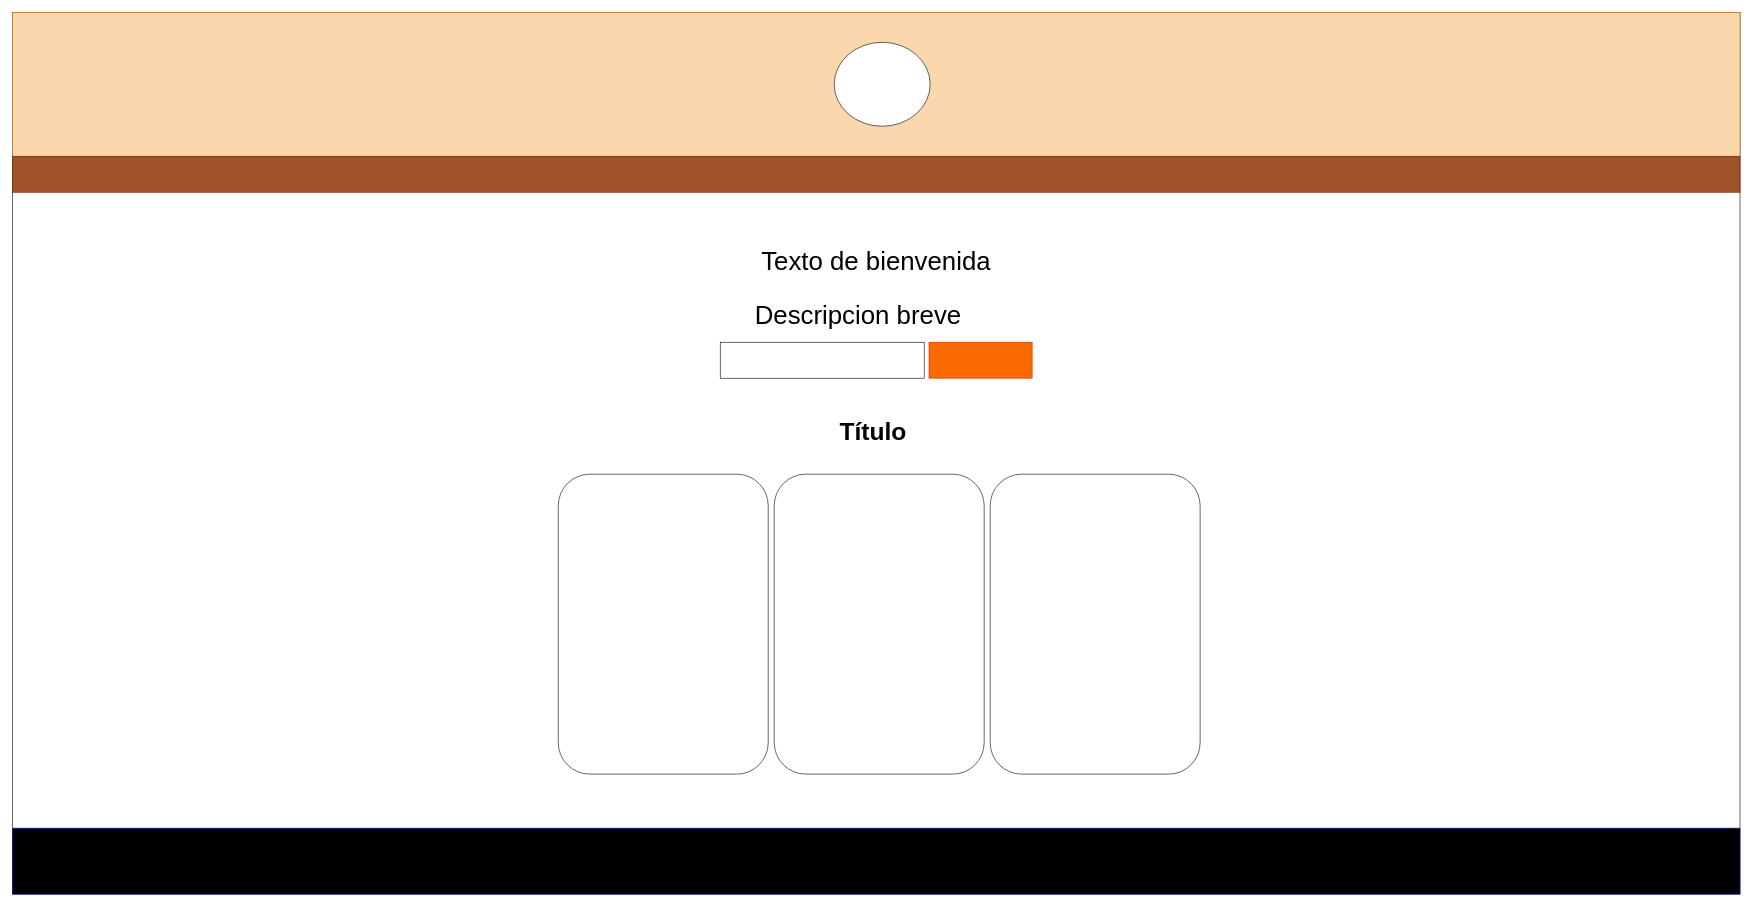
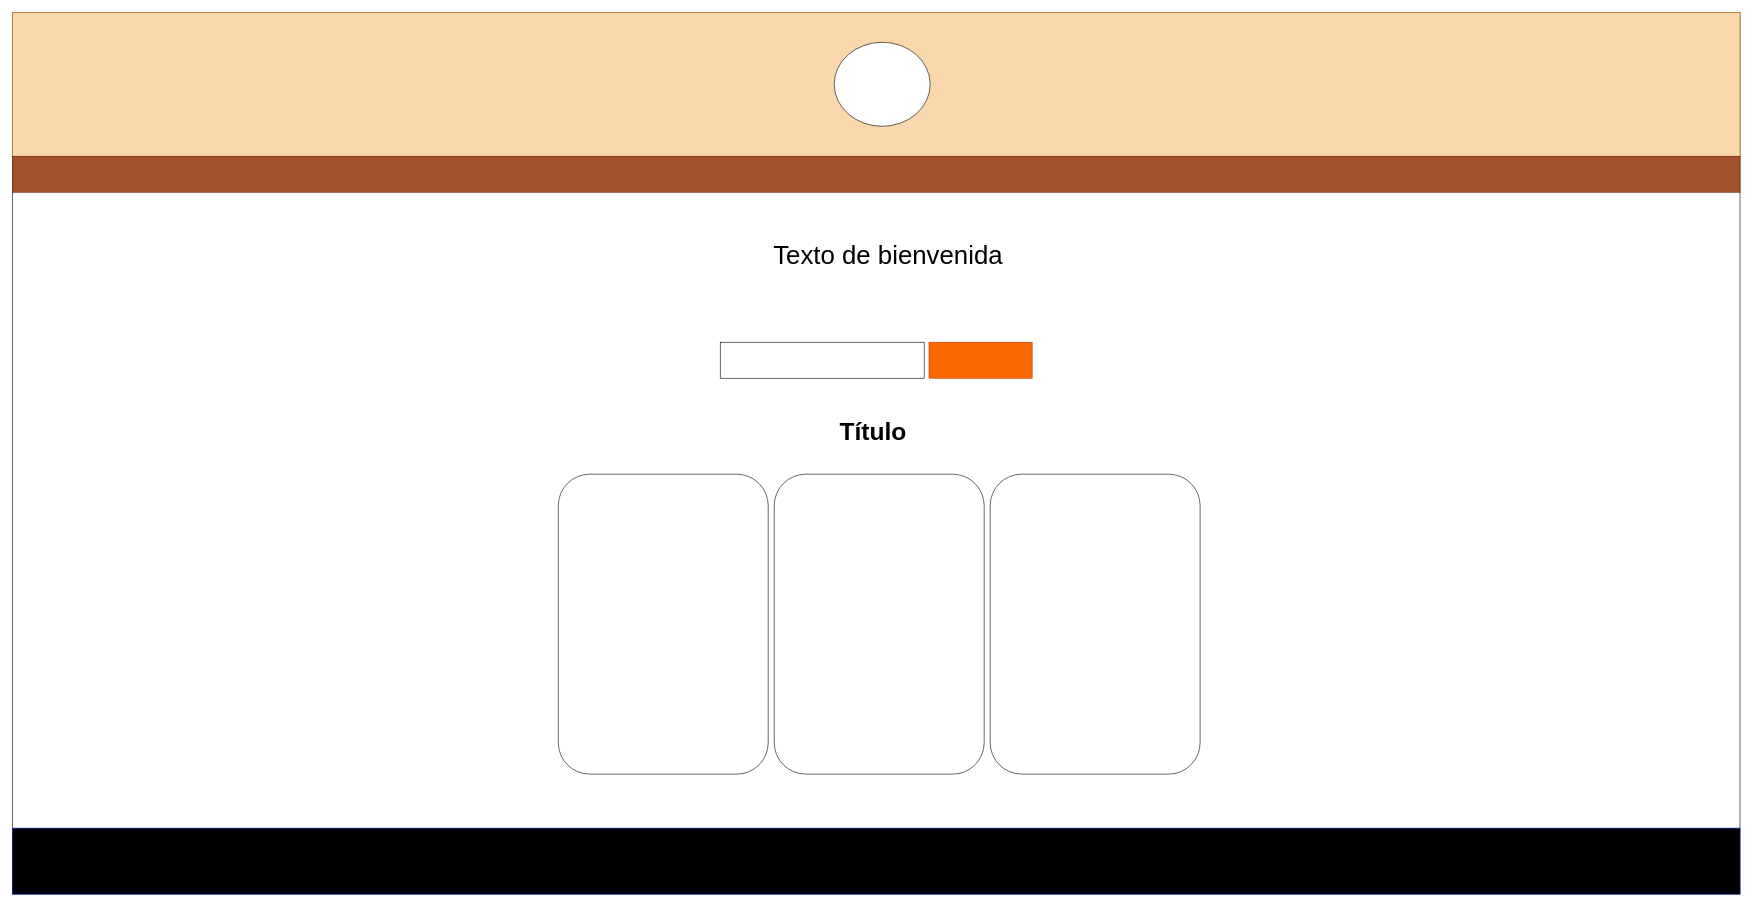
node "Texto de bienvenida": moved (876, 261) -> (888, 255)
node "Descripcion breve": removed
